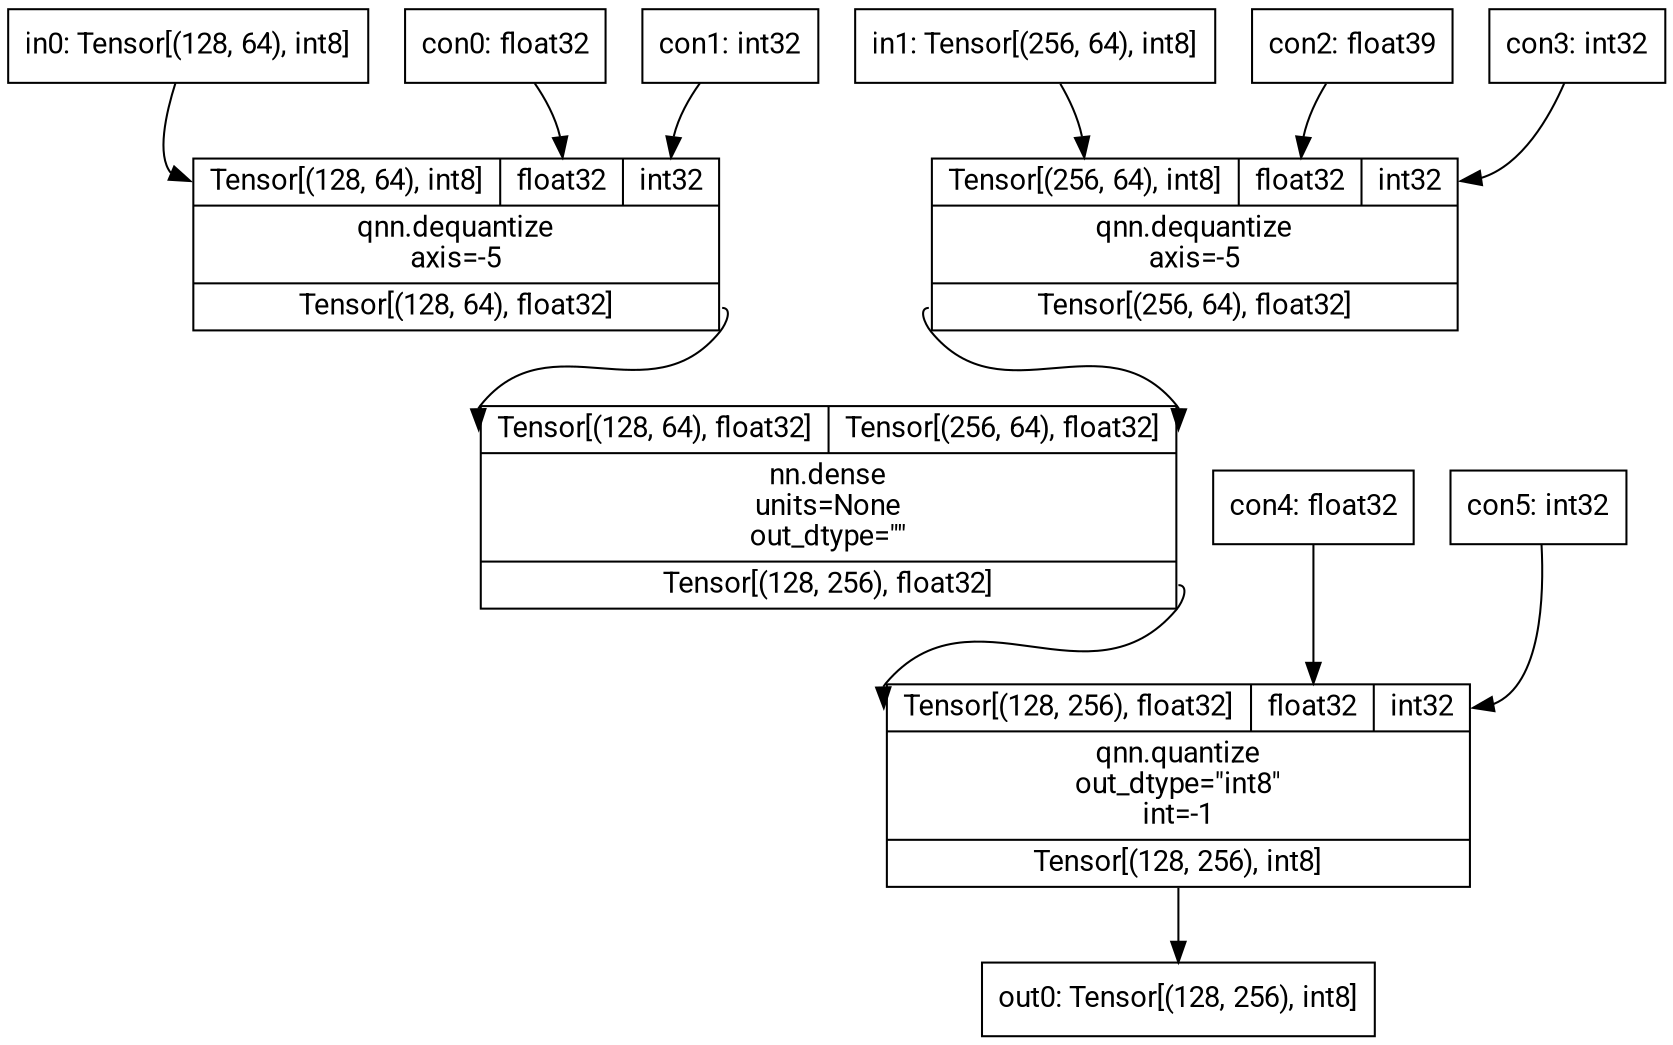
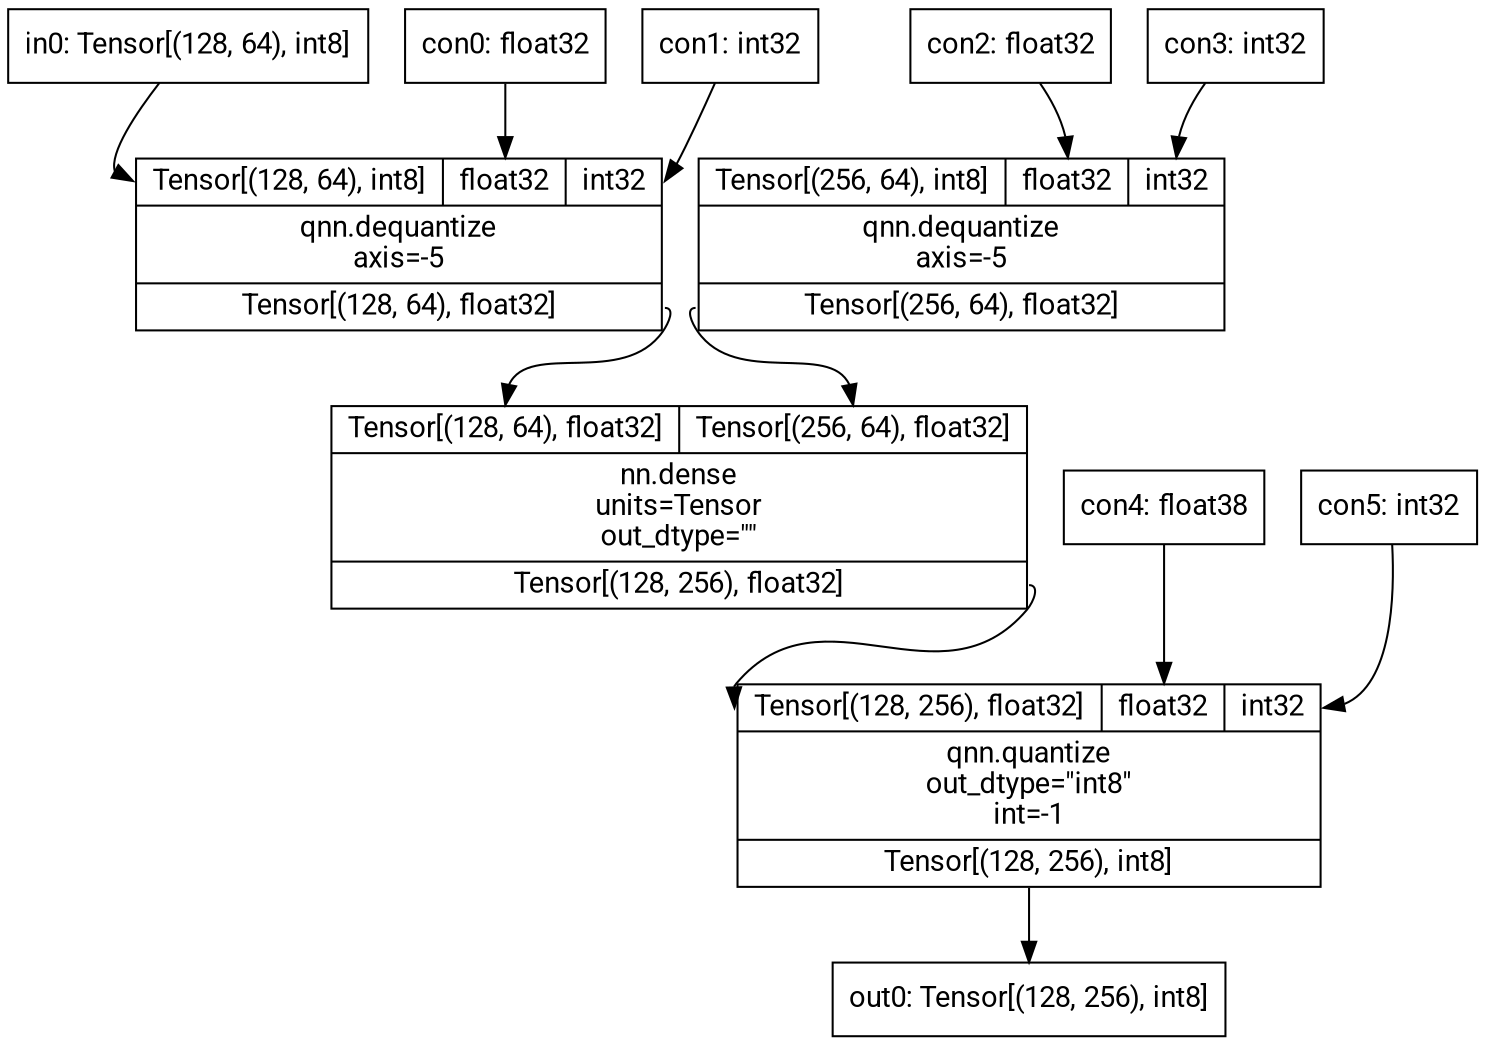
node "in1: Tensor[(256, 64), int8]": removed
node "con2: float39": label "con2: float39" -> "con2: float32"
node "Tensor[(128, 64), float32]": text "units=None" -> "units=Tensor"
node "con4: float32": label "con4: float32" -> "con4: float38"
